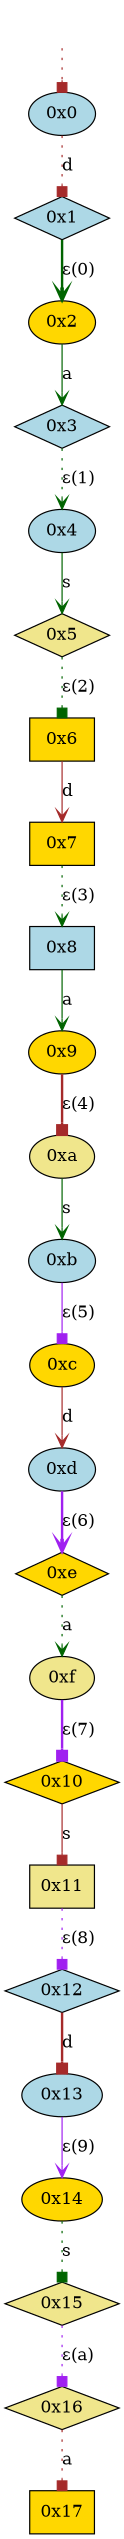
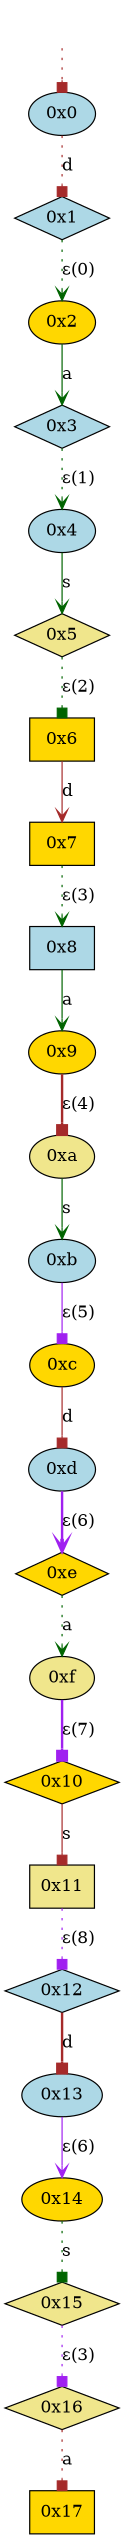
edge "0x1" -> "0x2": style bold -> dotted
edge "0xc" -> "0xd": arrowhead vee -> box
edge "0x13" -> "0x14": label "ε(9)" -> "ε(6)"
edge "0x15" -> "0x16": label "ε(a)" -> "ε(3)"
